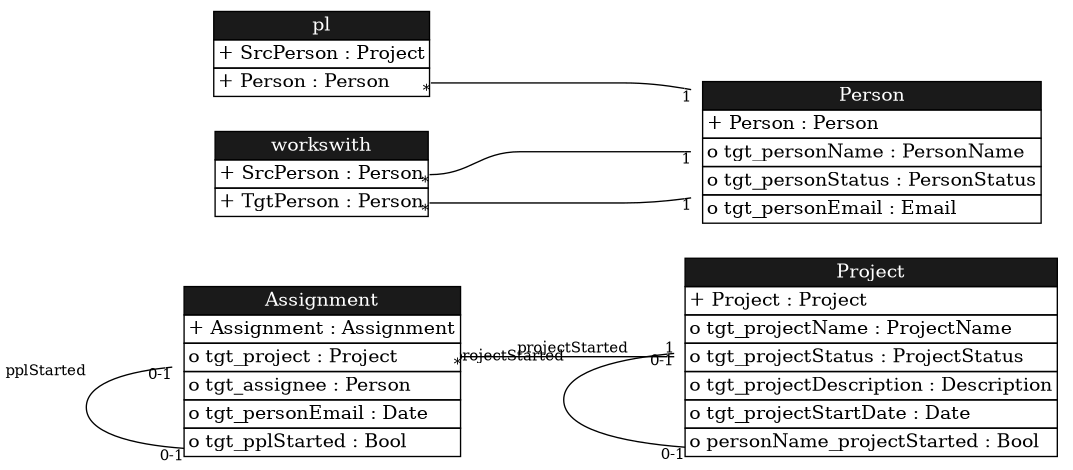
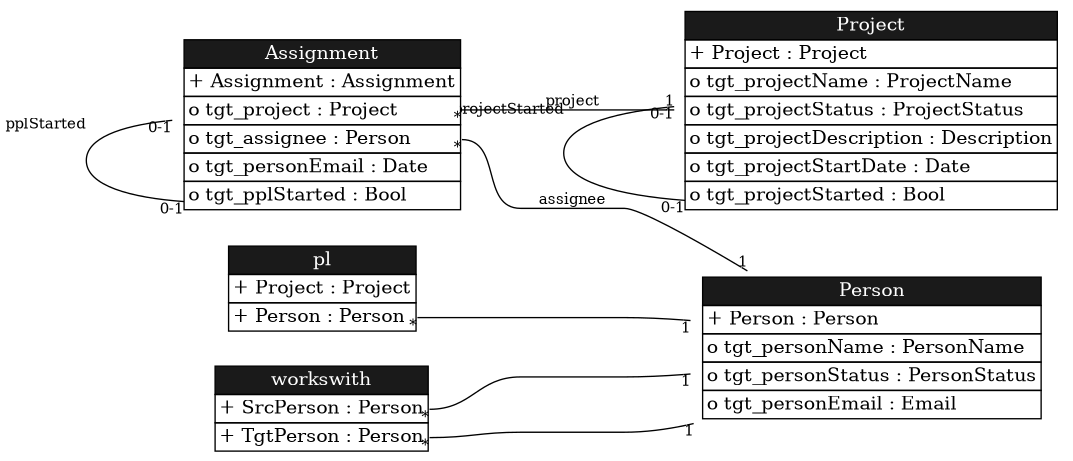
node "pl": text "+ SrcPerson : Project" -> "+ Project : Project"
edge "Assignment" -> "Person": added, label "assignee"
edge "Assignment" -> "Project": label "projectStarted" -> "project"
node "Project": text "o personName_projectStarted : Bool" -> "o tgt_projectStarted : Bool"
